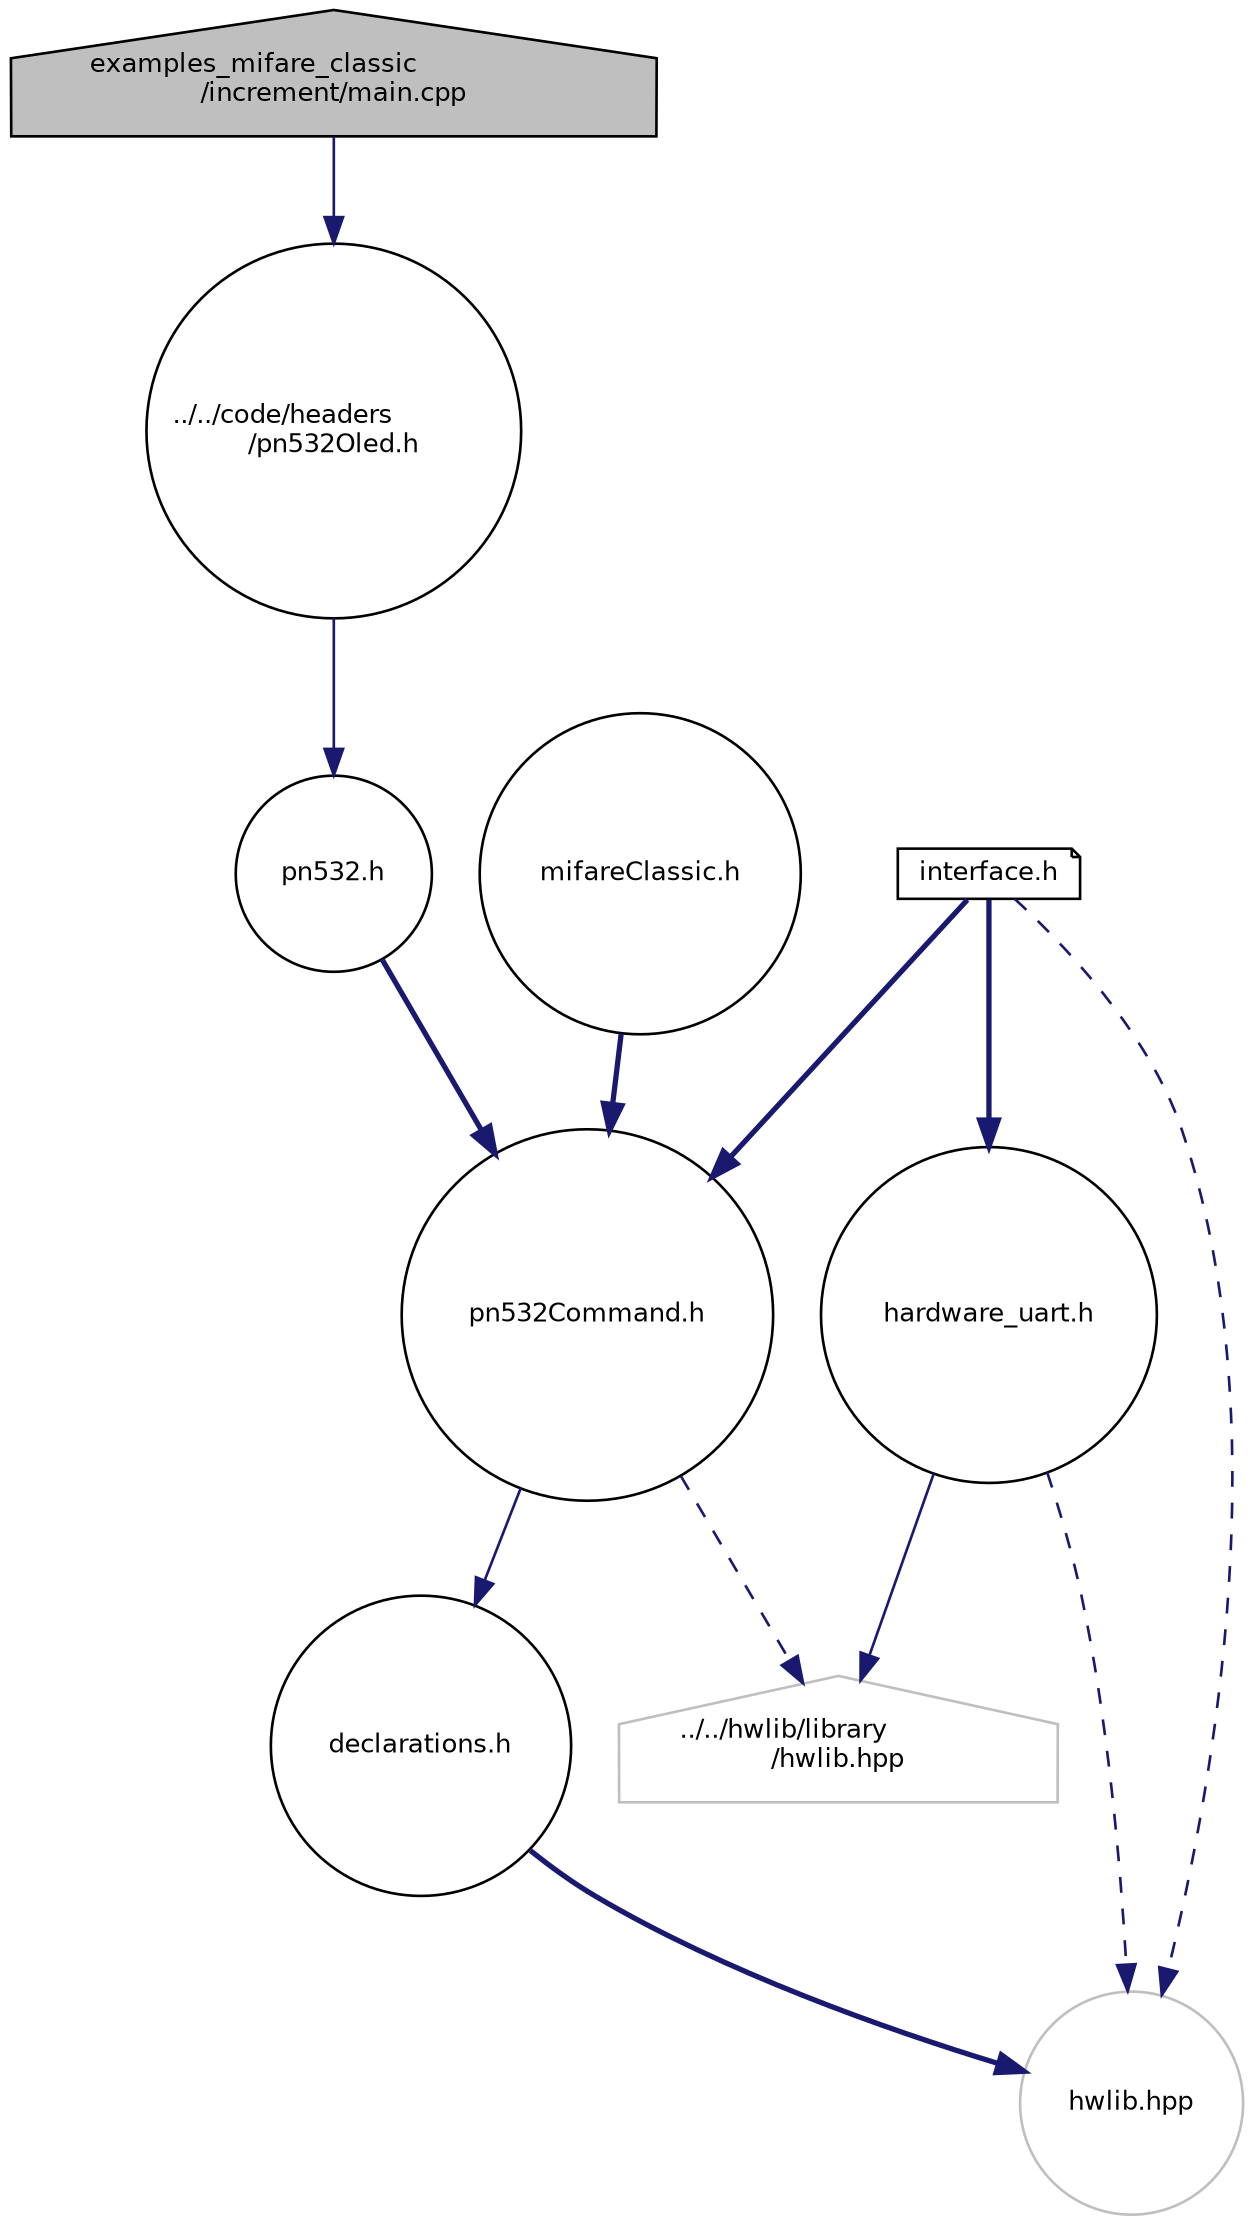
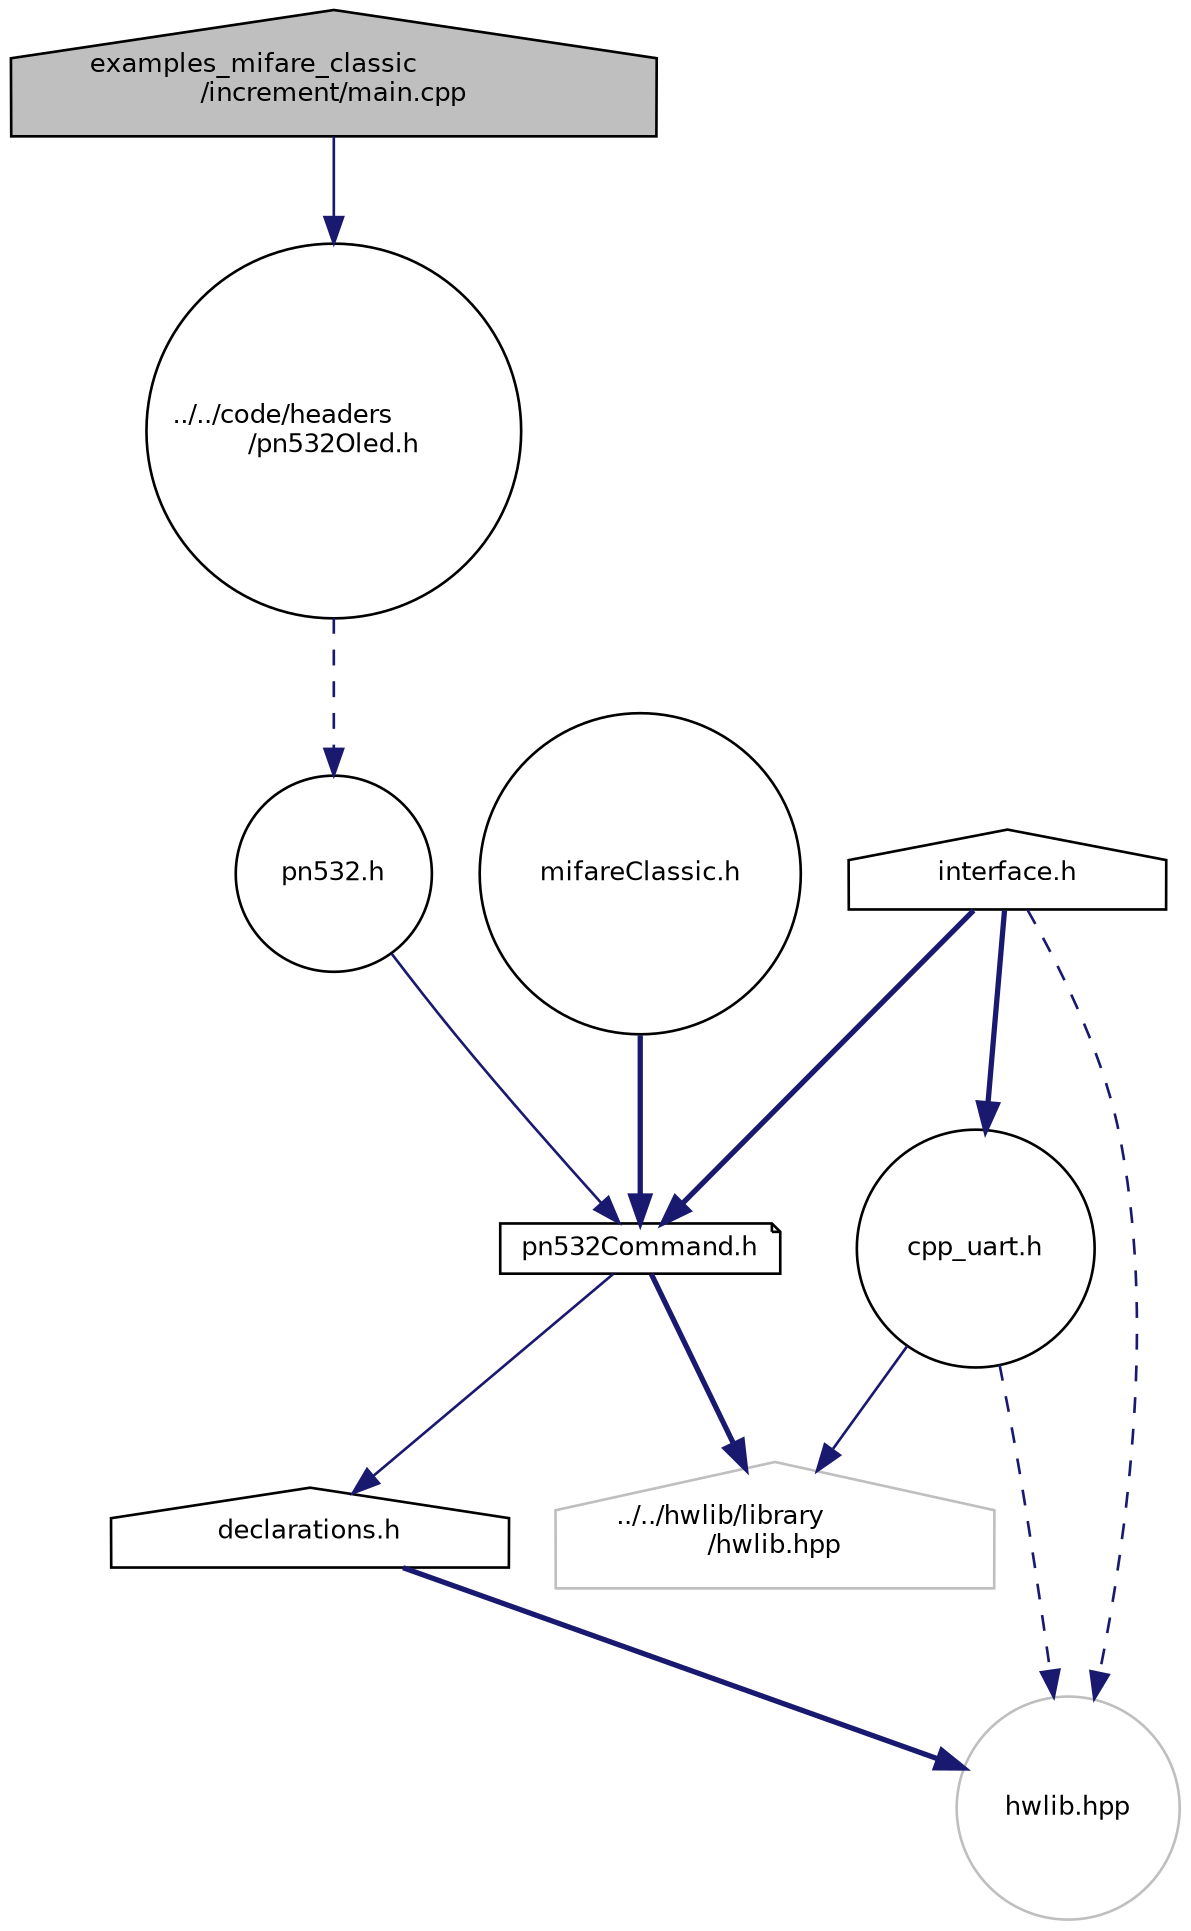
edge "../../code/headers /pn532Oled.h" -> "pn532.h": style solid -> dashed
node "interface.h": shape note -> house
edge "pn532.h" -> "pn532Command.h": style bold -> solid
node "pn532Command.h": shape circle -> note
node "hardware_uart.h": label "hardware_uart.h" -> "cpp_uart.h"
edge "pn532Command.h" -> "../../hwlib/library /hwlib.hpp": style dashed -> bold
node "declarations.h": shape circle -> house
